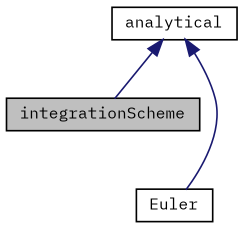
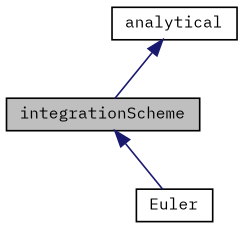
edge "Euler" -> "analytical": now "Euler" -> "integrationScheme"
